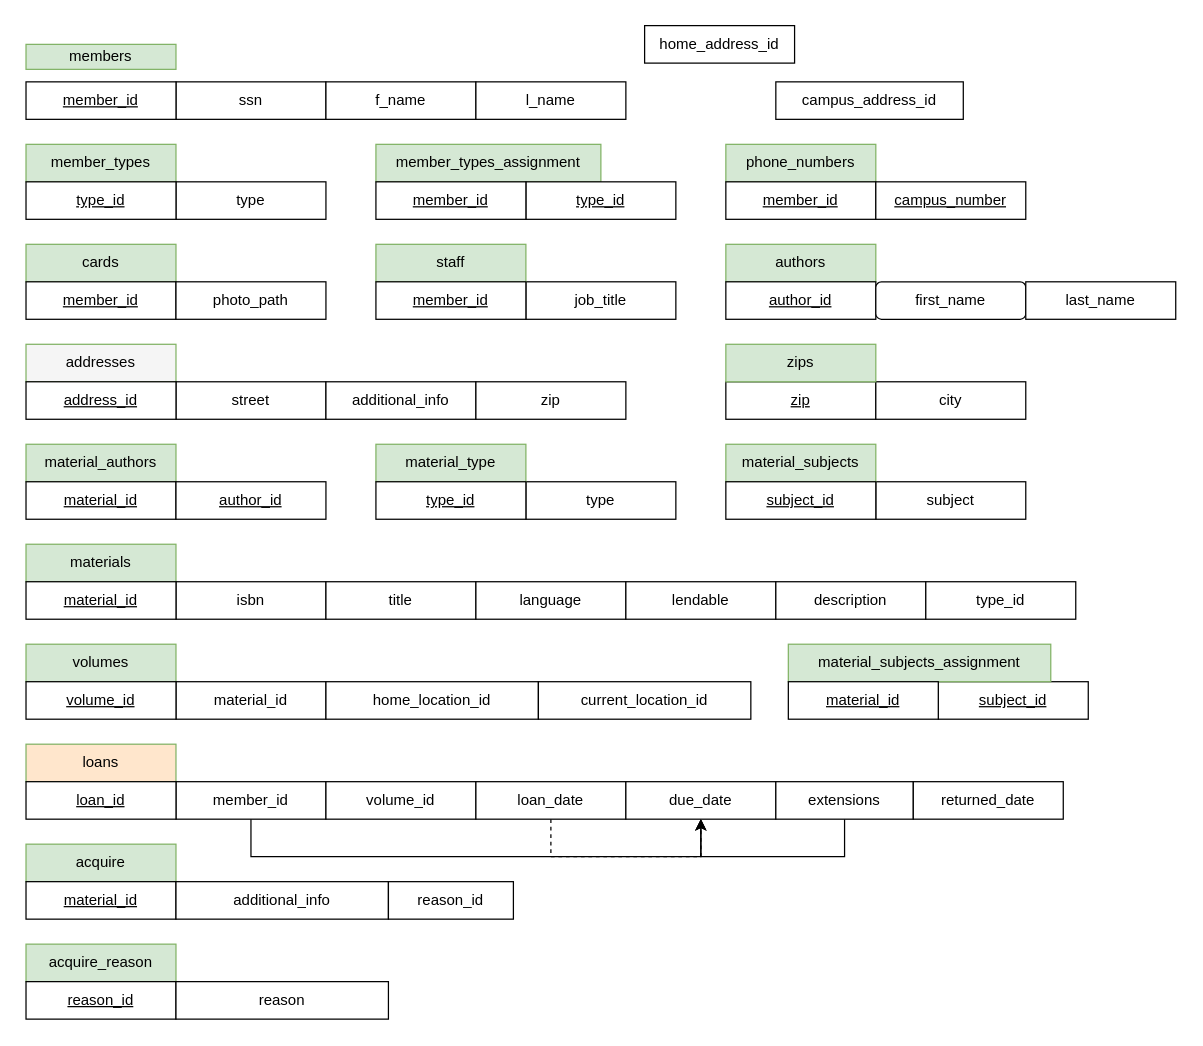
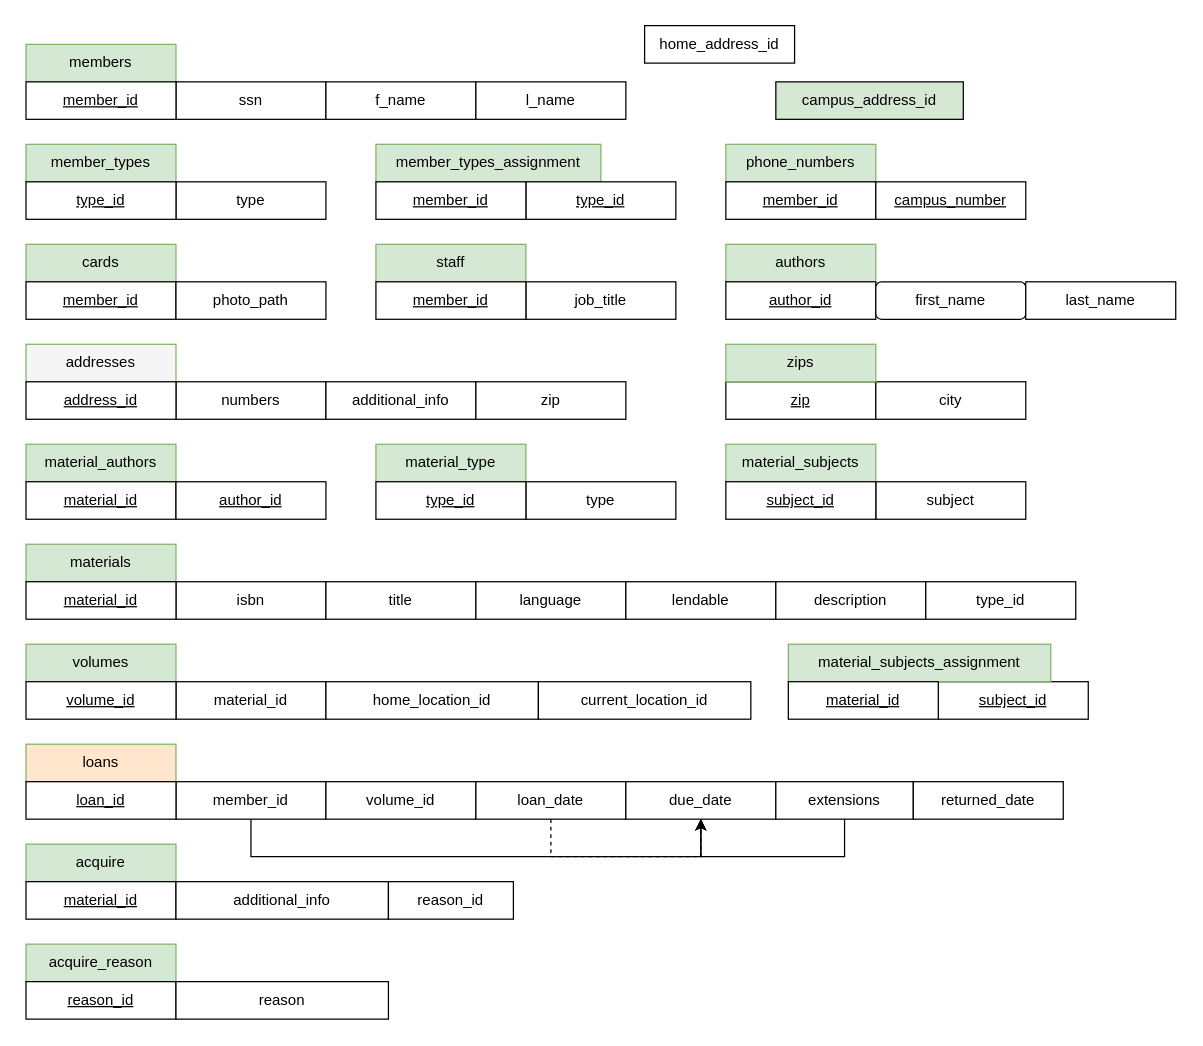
node "members": size 150x25 -> 150x38
node "campus_address_id": fillcolor #ffffff -> #d5e8d4
node "street": label "street" -> "numbers"
